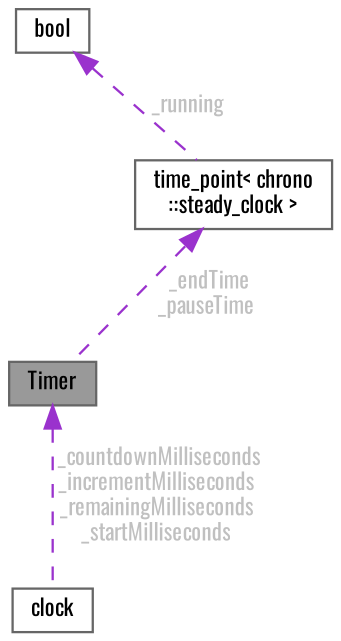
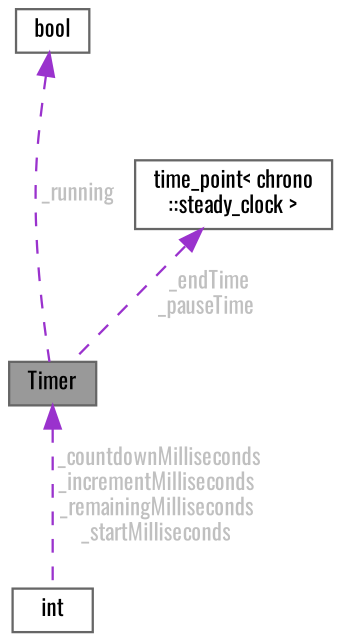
edge "time_point< chrono ::steady_clock >" -> "bool": now "Timer" -> "bool"
node "clock": label "clock" -> "int"
